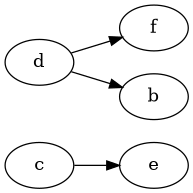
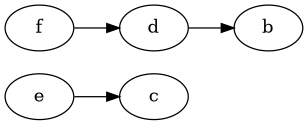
edge "d" -> "f": reversed
edge "c" -> "e": reversed
